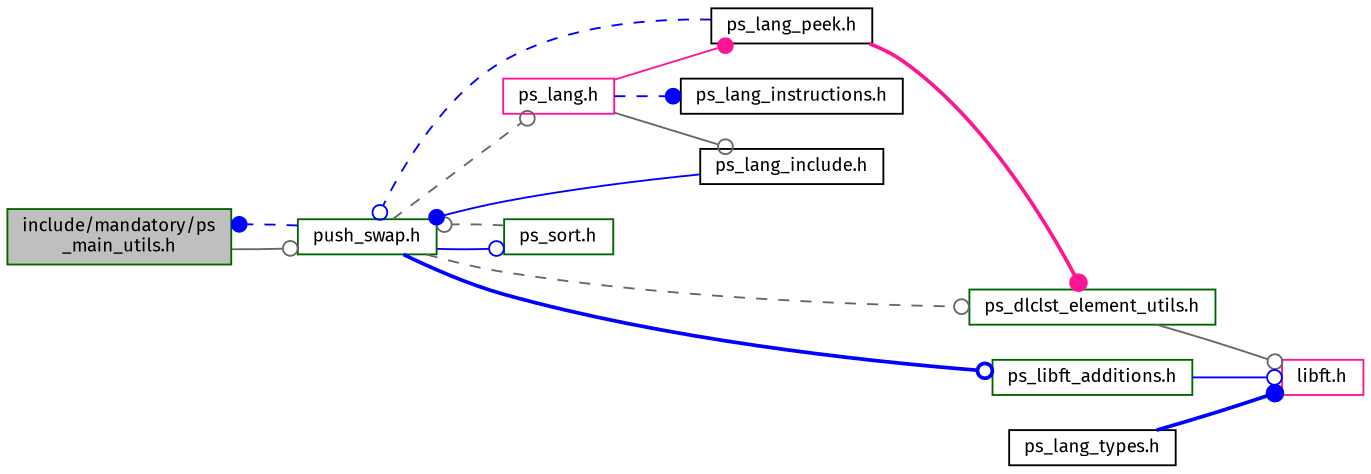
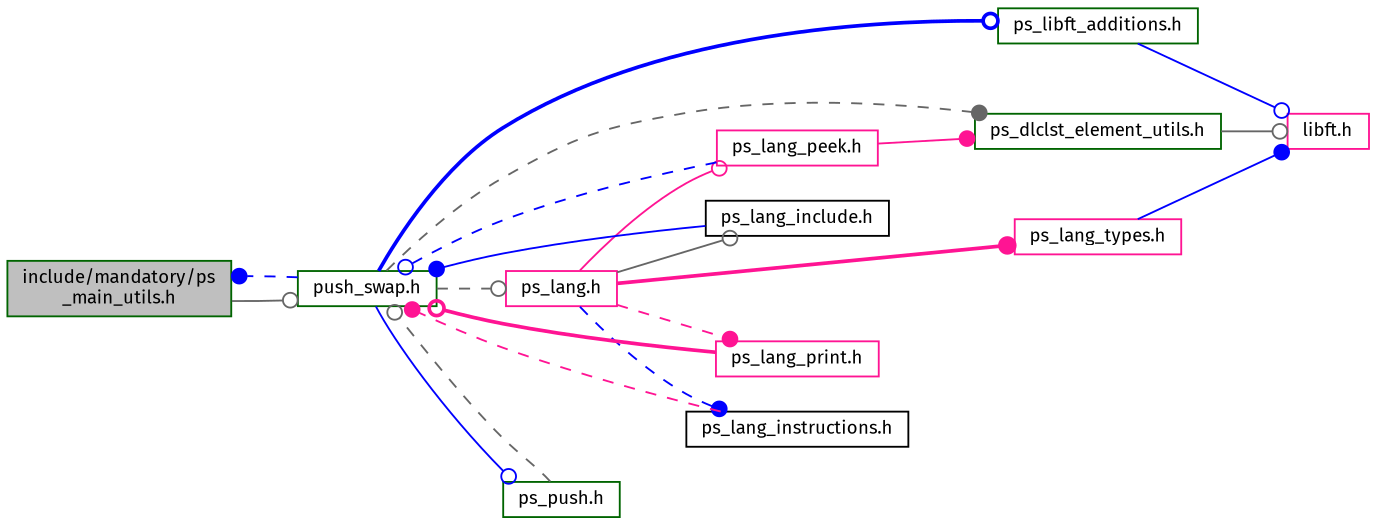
node "ps_lang_peek.h": color black -> deeppink
edge "ps_lang.h" -> "ps_lang_peek.h": arrowhead dot -> odot
edge "ps_lang_peek.h" -> "ps_dlclst_element_utils.h": style bold -> solid
node "ps_sort.h": label "ps_sort.h" -> "ps_push.h"
edge "ps_lang.h" -> "ps_lang_types.h": added
edge "push_swap.h" -> "ps_dlclst_element_utils.h": arrowhead odot -> dot
node "ps_lang_print.h": added
edge "ps_lang_instructions.h" -> "push_swap.h": added
edge "ps_lang_types.h" -> "libft.h": style bold -> solid
node "ps_lang_types.h": color black -> deeppink
